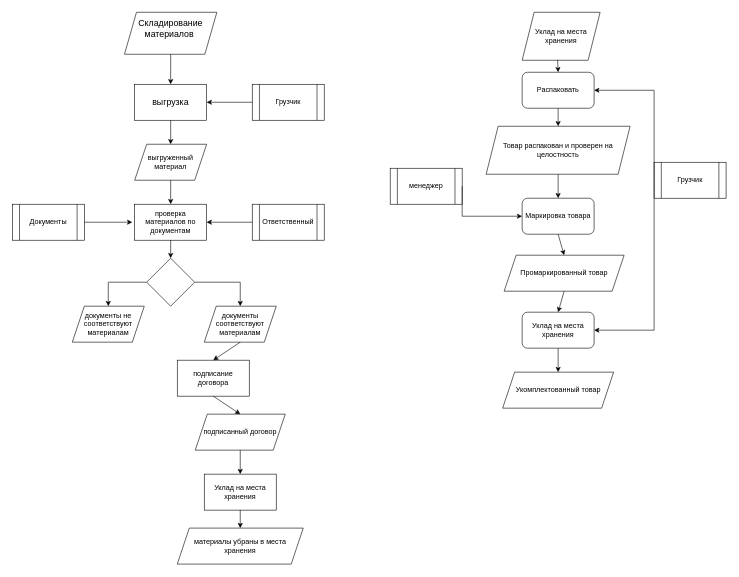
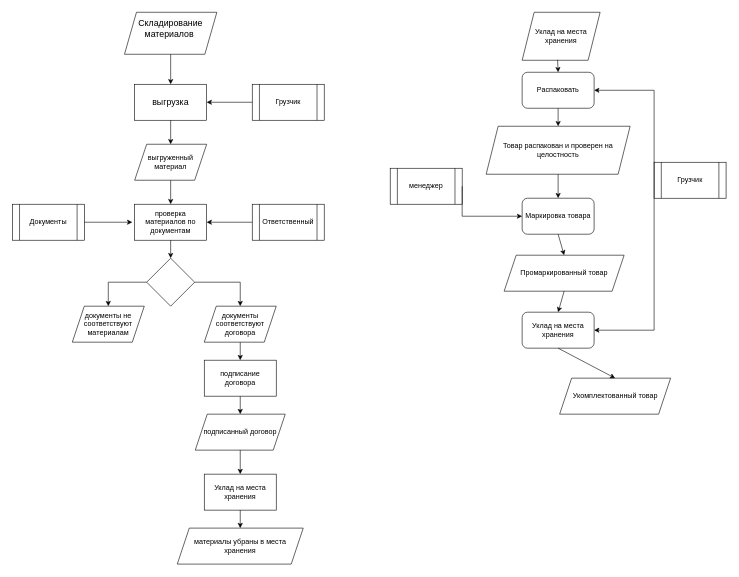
node "документы соответствуют материалам": label "документы соответствуют материалам" -> "документы соответствуют договора"
node "подписание договора": moved (213, 378) -> (240, 378)
node "Укомплектованный товар": moved (558, 390) -> (615, 396)
